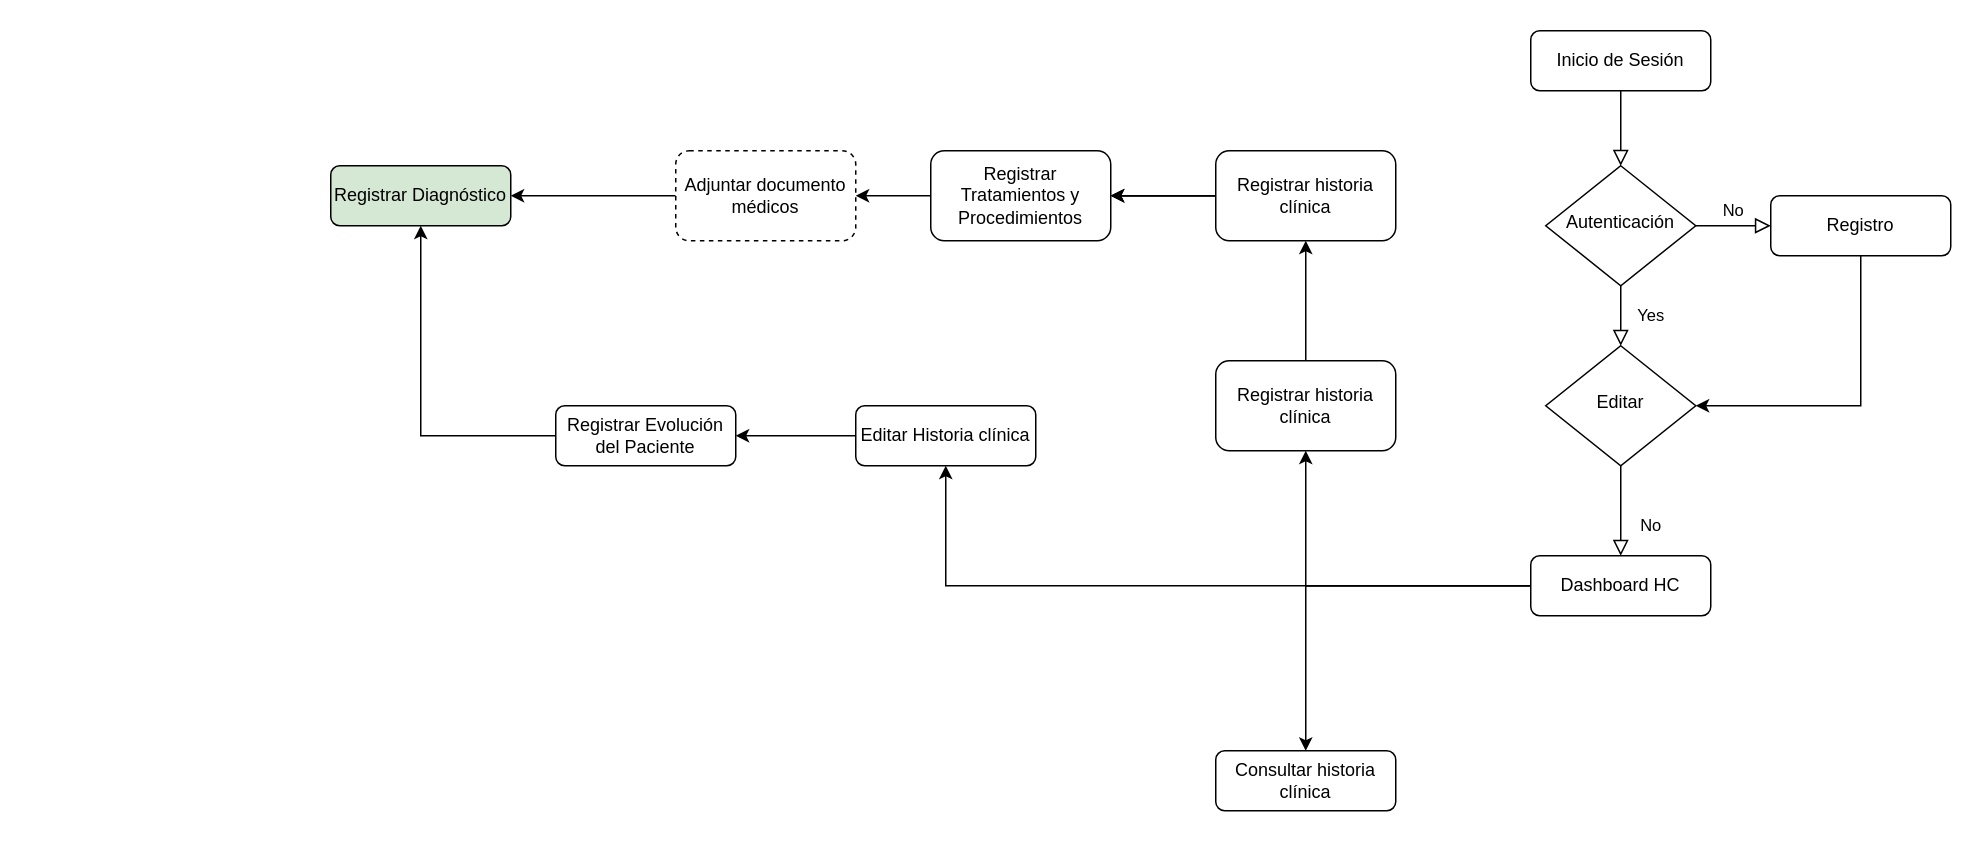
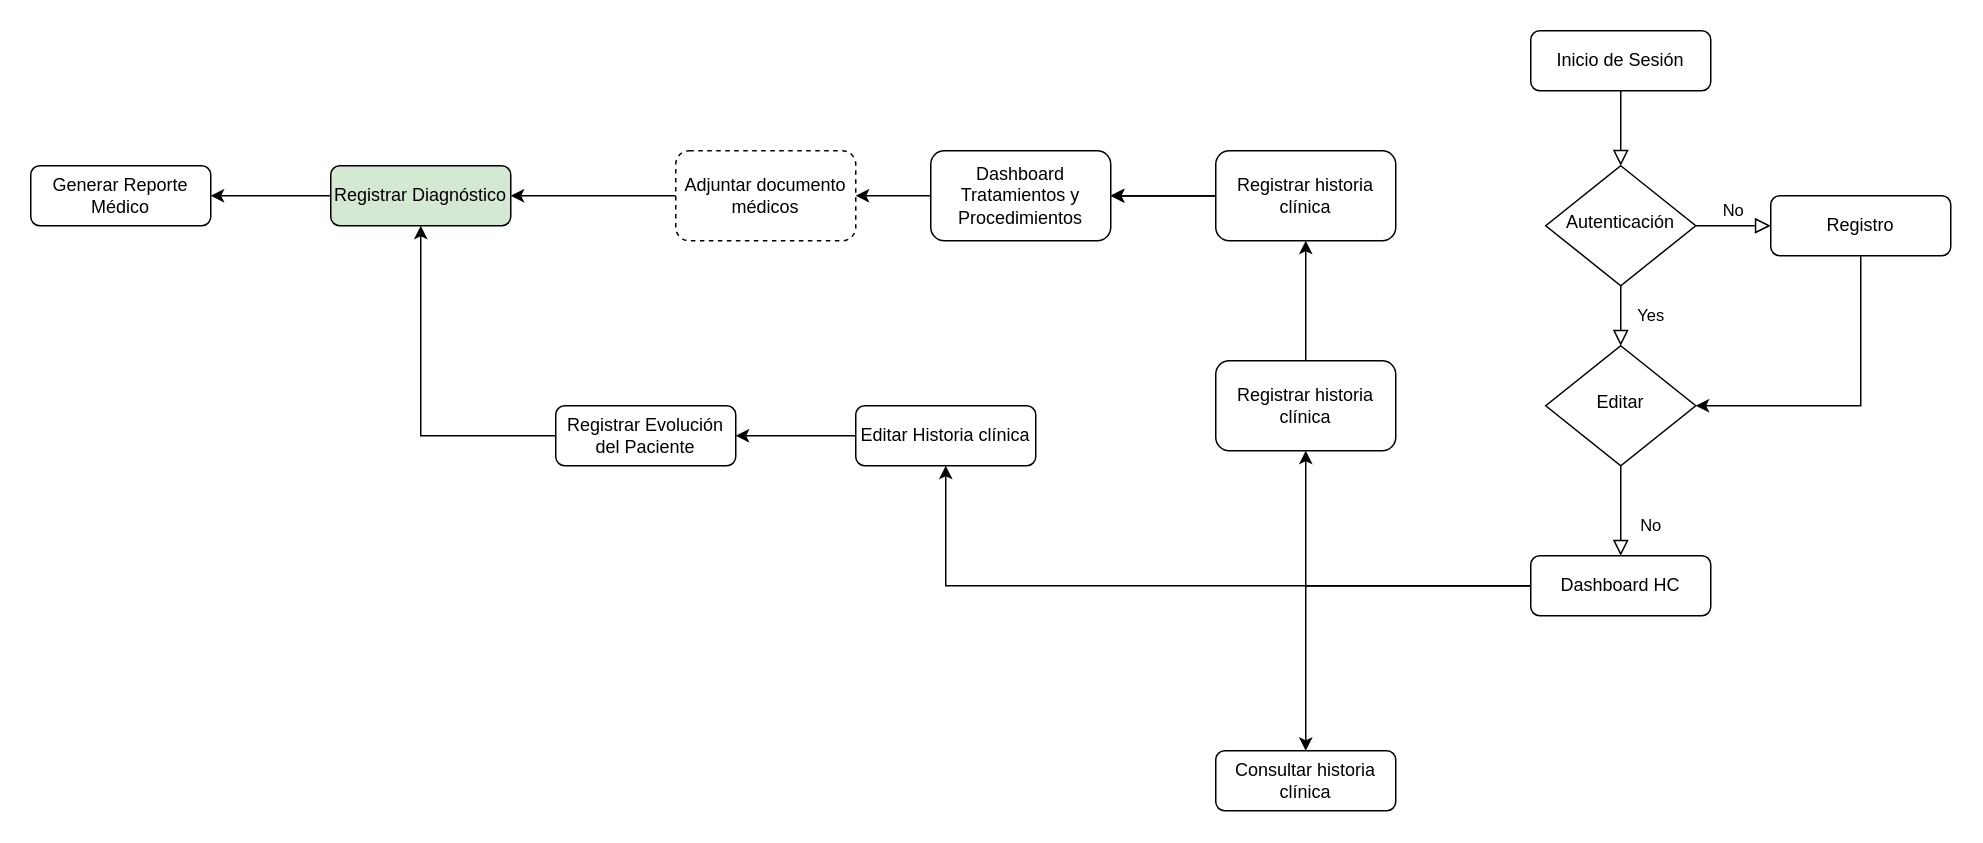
node "Generar Reporte Médico": added
edge "Registrar Diagnóstico" -> "Generar Reporte Médico": added
node "Registrar Tratamientos y Procedimientos": label "Registrar Tratamientos y Procedimientos" -> "Dashboard Tratamientos y Procedimientos"
